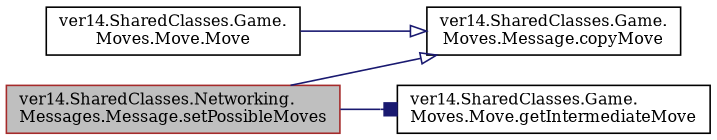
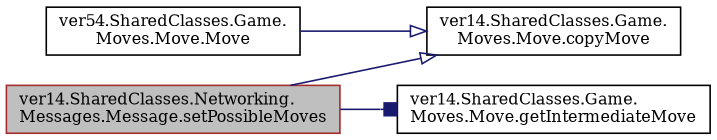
node "ver14.SharedClasses.Game. Moves.Move.Move": label "ver14.SharedClasses.Game. Moves.Move.Move" -> "ver54.SharedClasses.Game. Moves.Move.Move"
node "ver14.SharedClasses.Game. Moves.Message.copyMove": label "ver14.SharedClasses.Game. Moves.Message.copyMove" -> "ver14.SharedClasses.Game. Moves.Move.copyMove"
